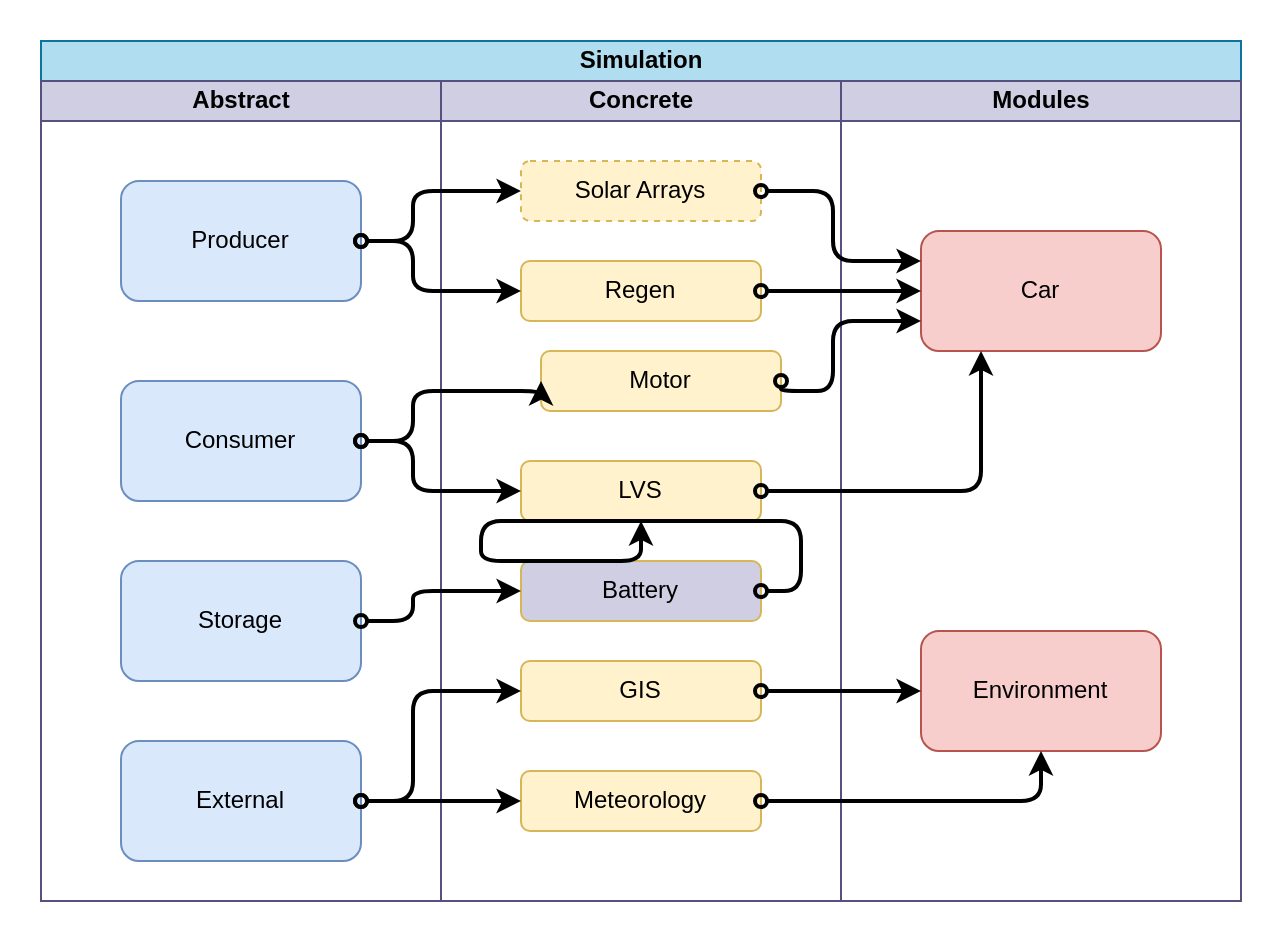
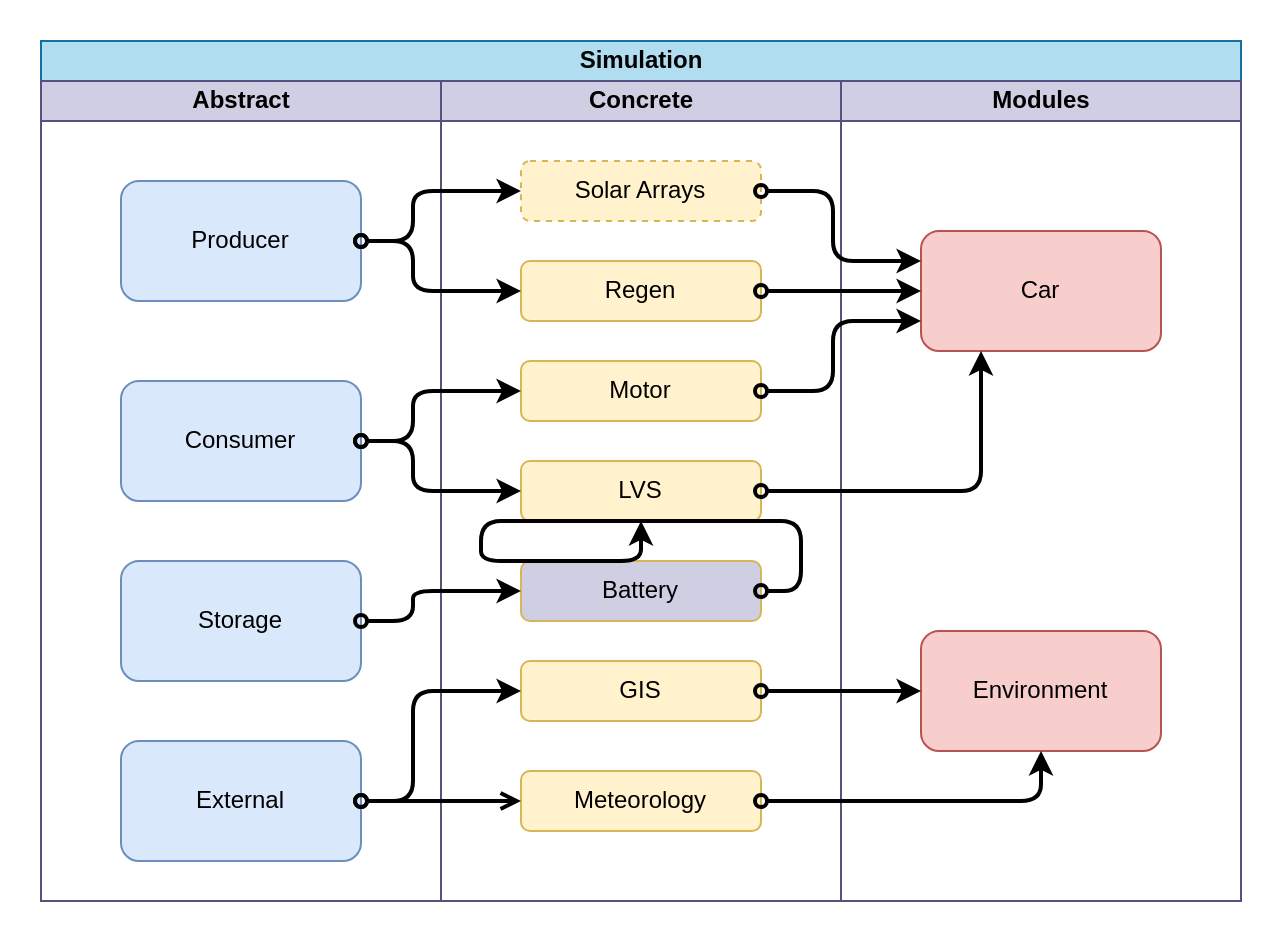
node "Motor": moved (661, 381) -> (641, 391)
edge "External" -- "Meteorology": arrowhead classic -> open
